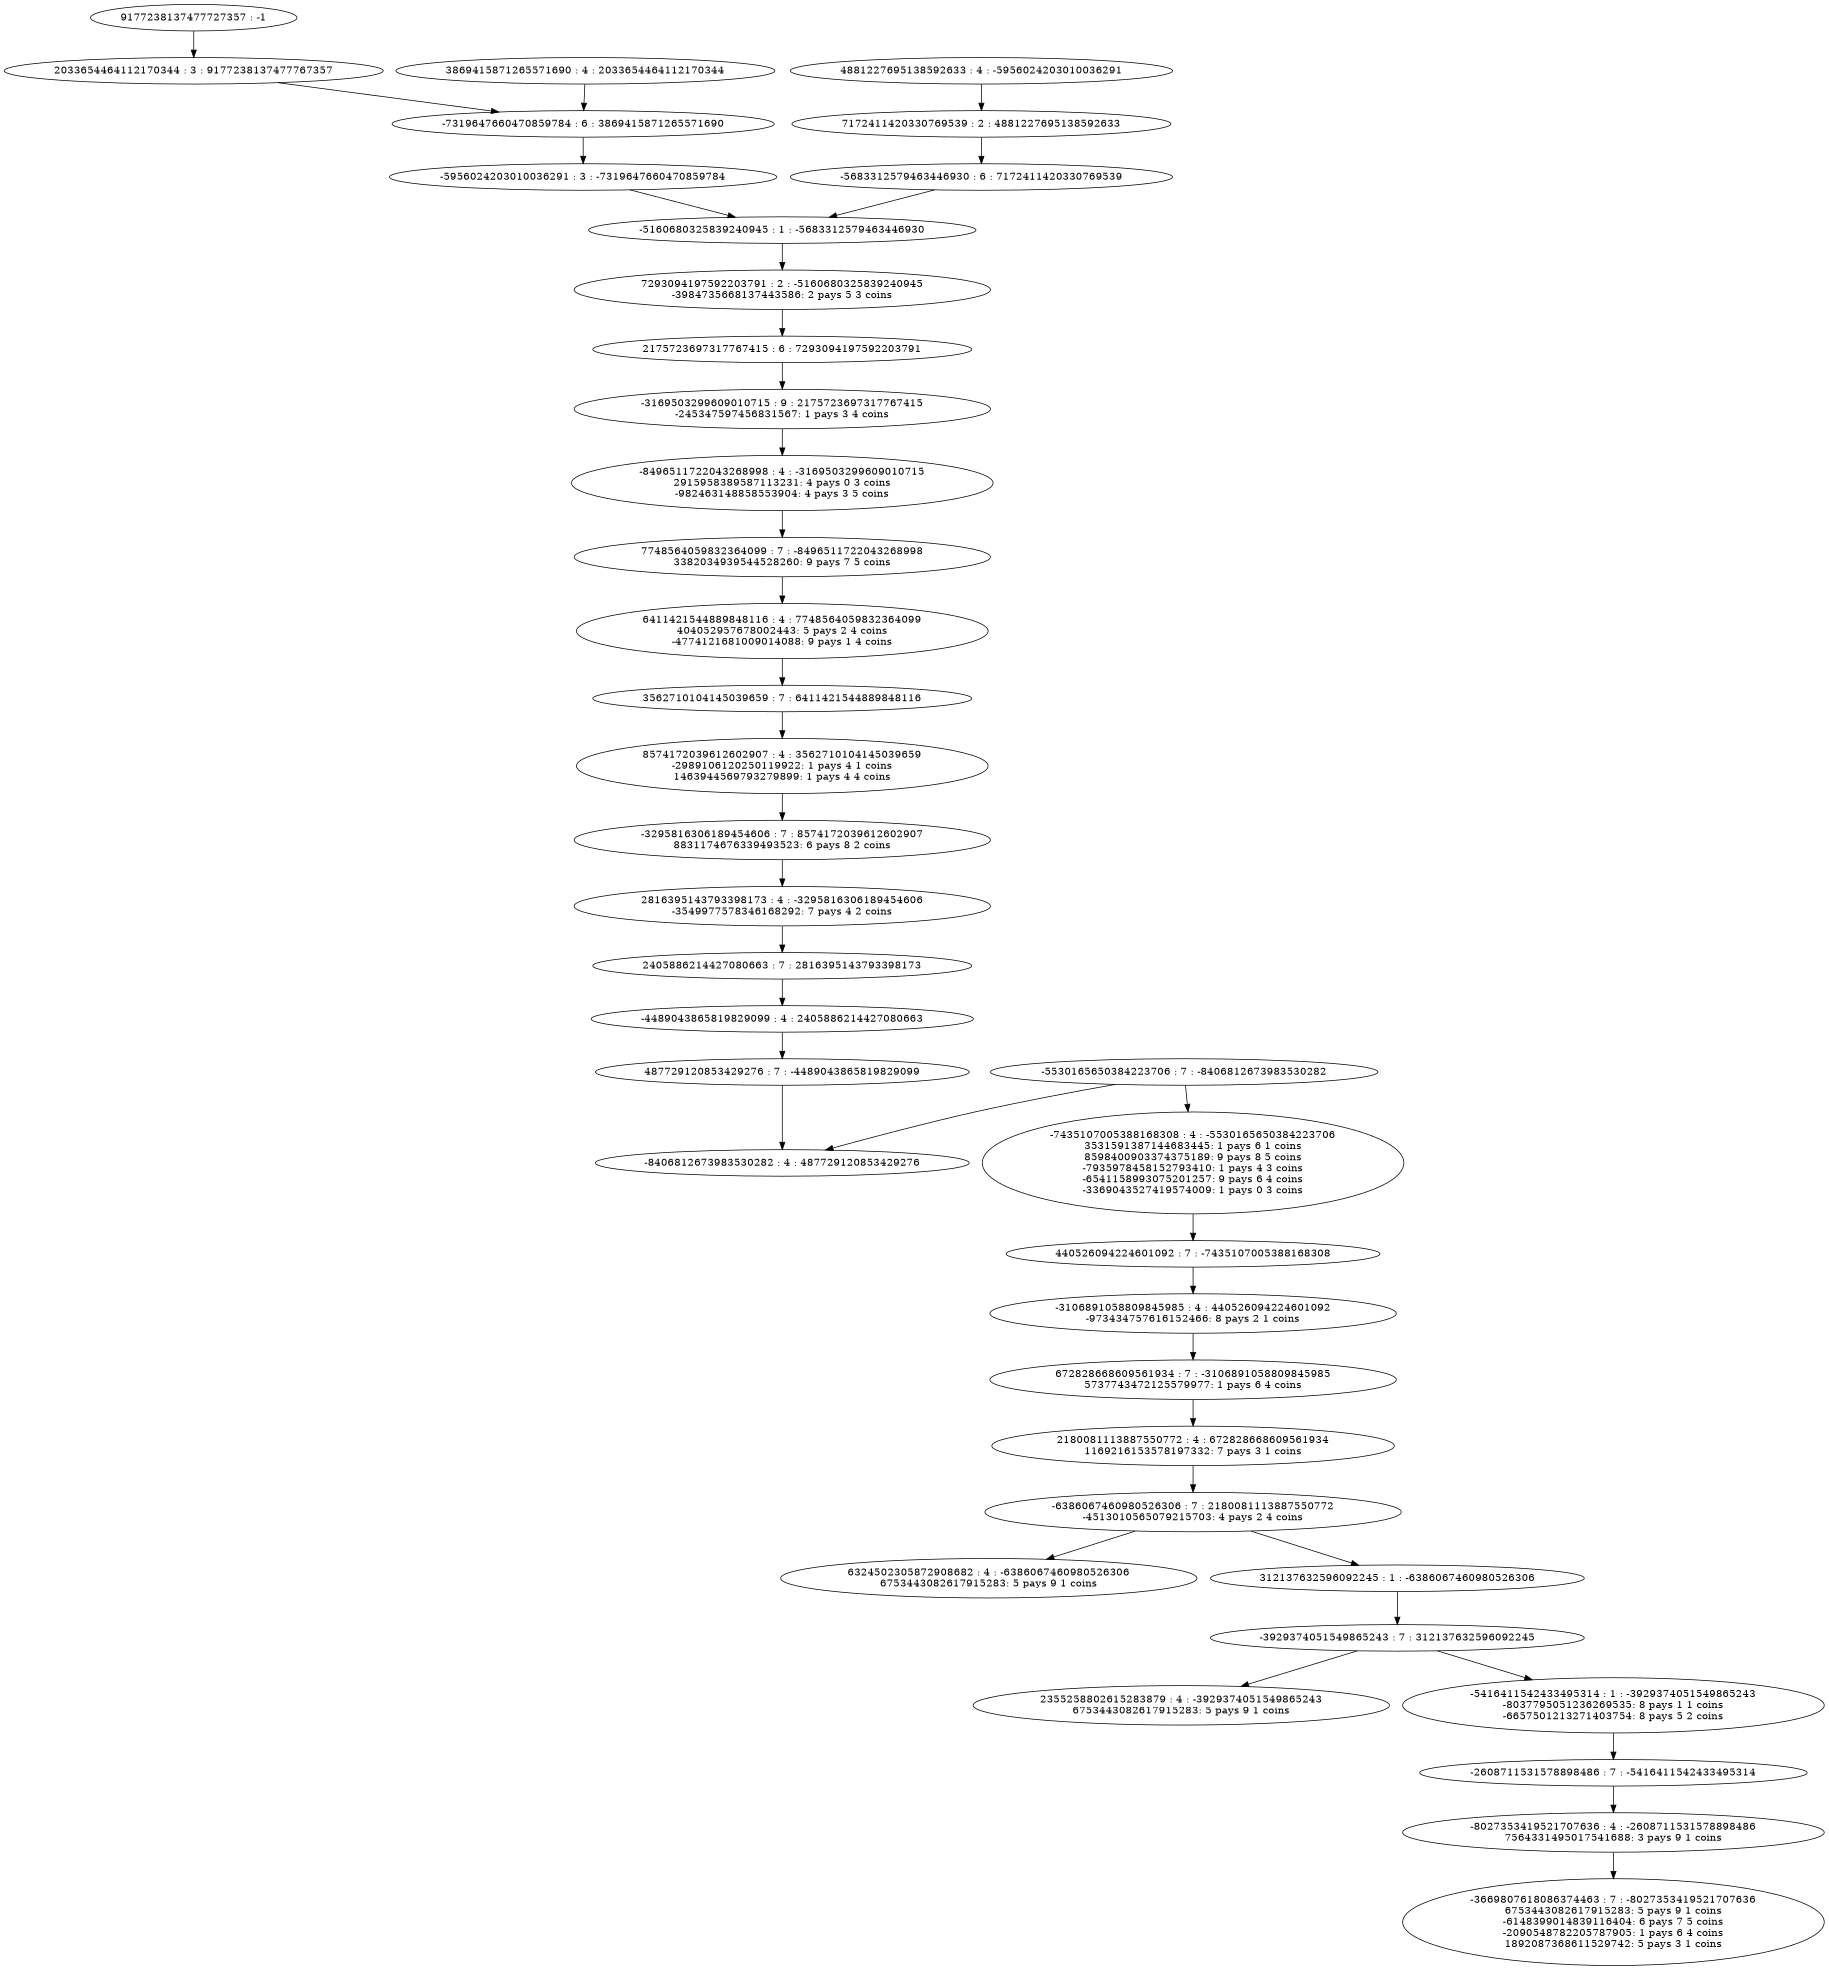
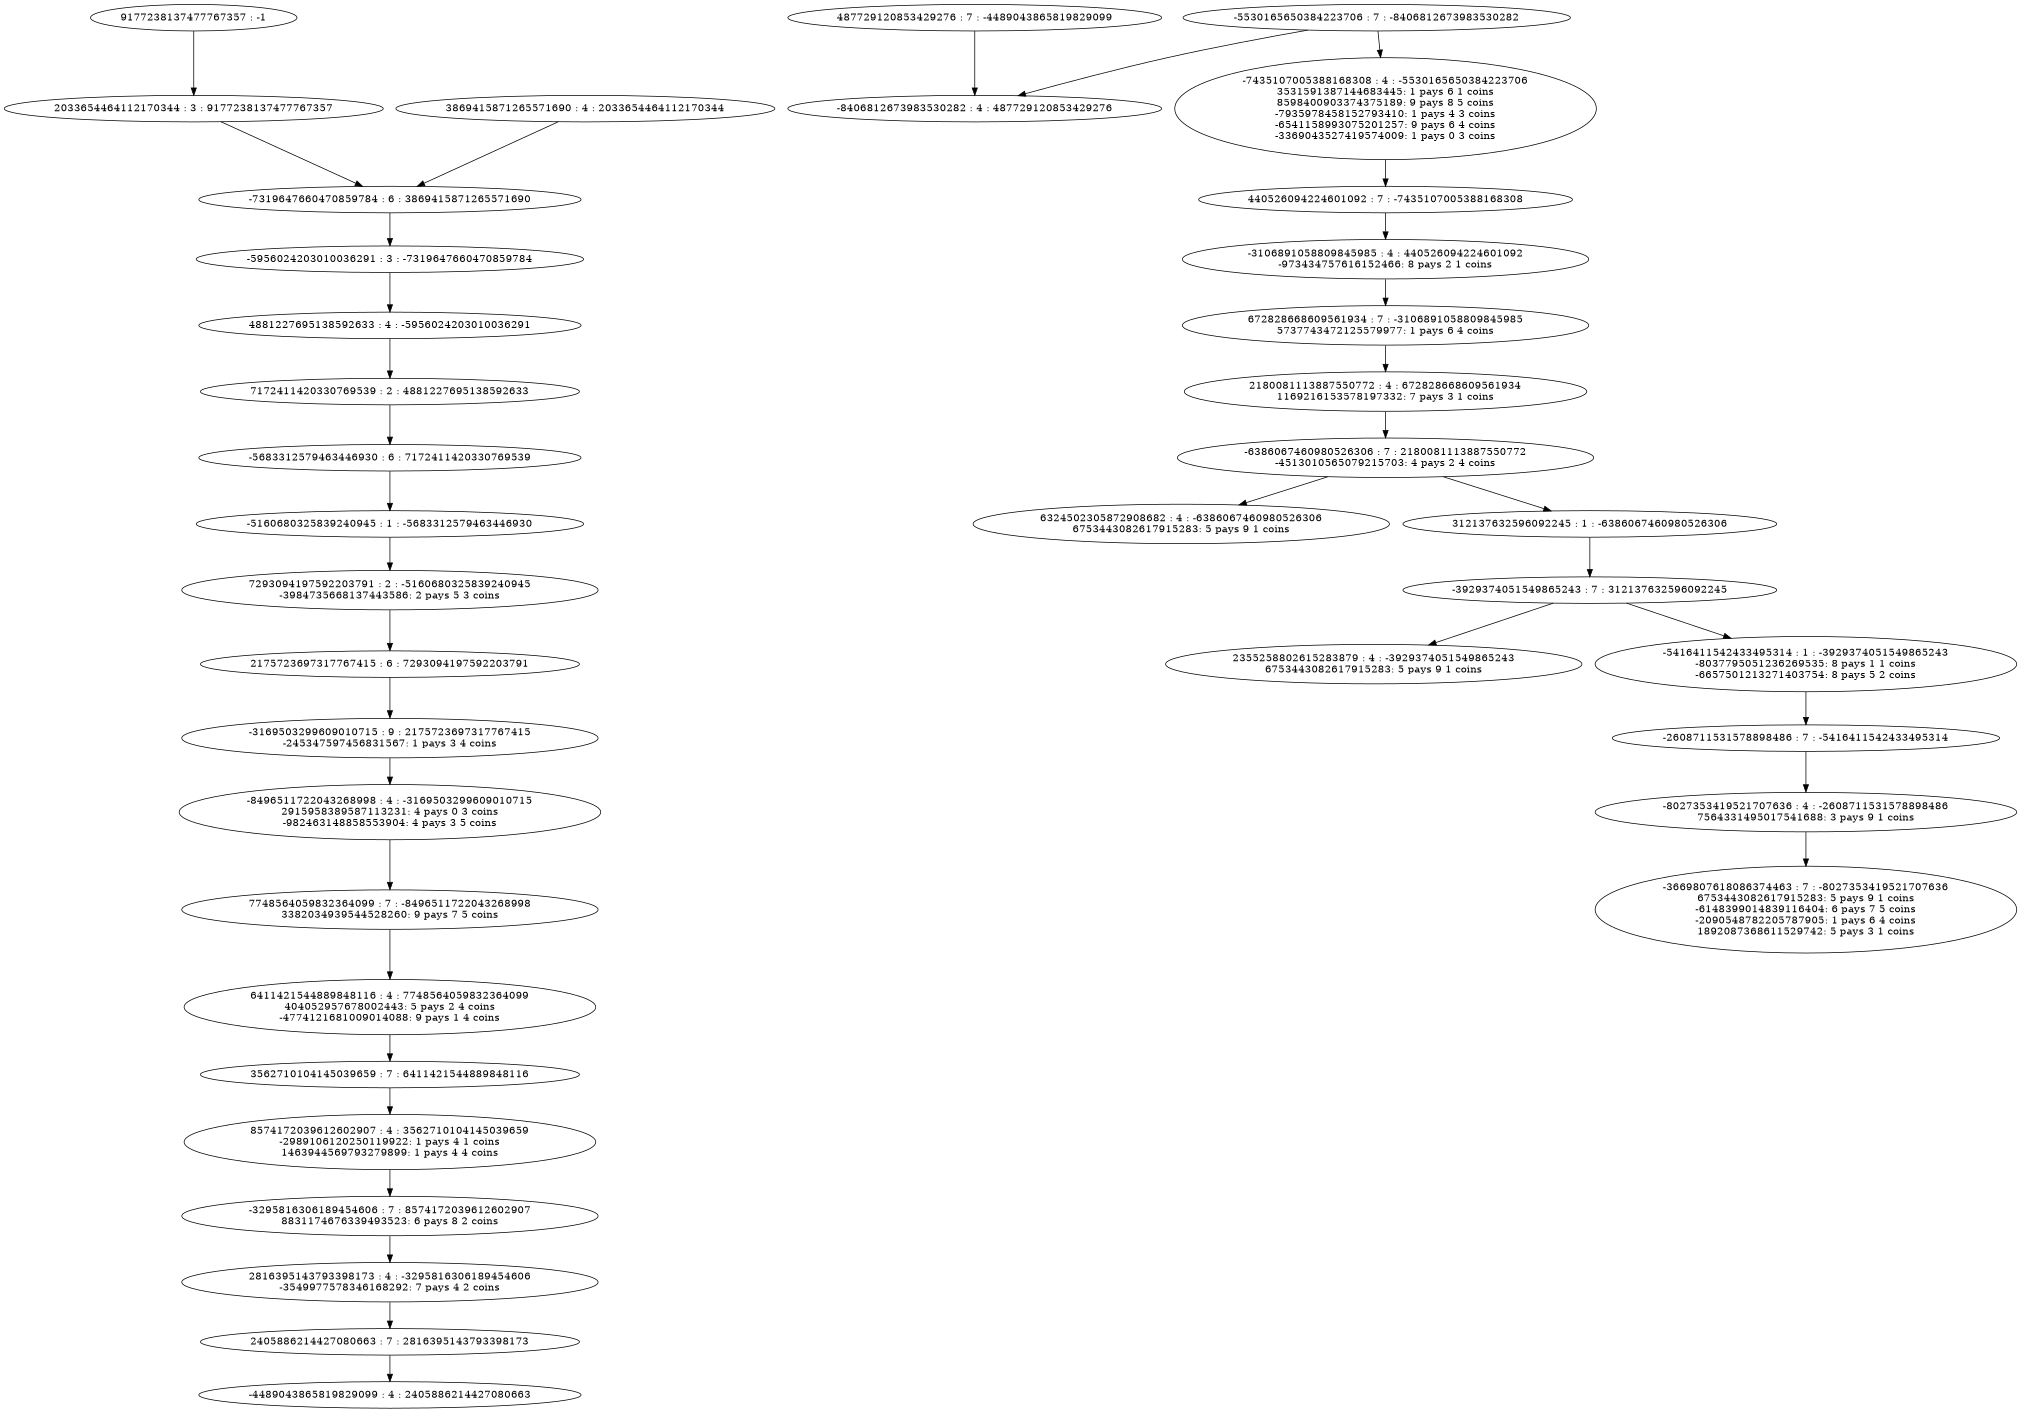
node "9177238137477727357 : -1": label "9177238137477727357 : -1" -> "9177238137477767357 : -1"
edge "-5956024203010036291 : 3 : -7319647660470859784" -> "-5160680325839240945 : 1 : -5683312579463446930": now "-5956024203010036291 : 3 : -7319647660470859784" -> "4881227695138592633 : 4 : -5956024203010036291"
edge "-4489043865819829099 : 4 : 2405886214427080663" -> "487729120853429276 : 7 : -4489043865819829099": removed
